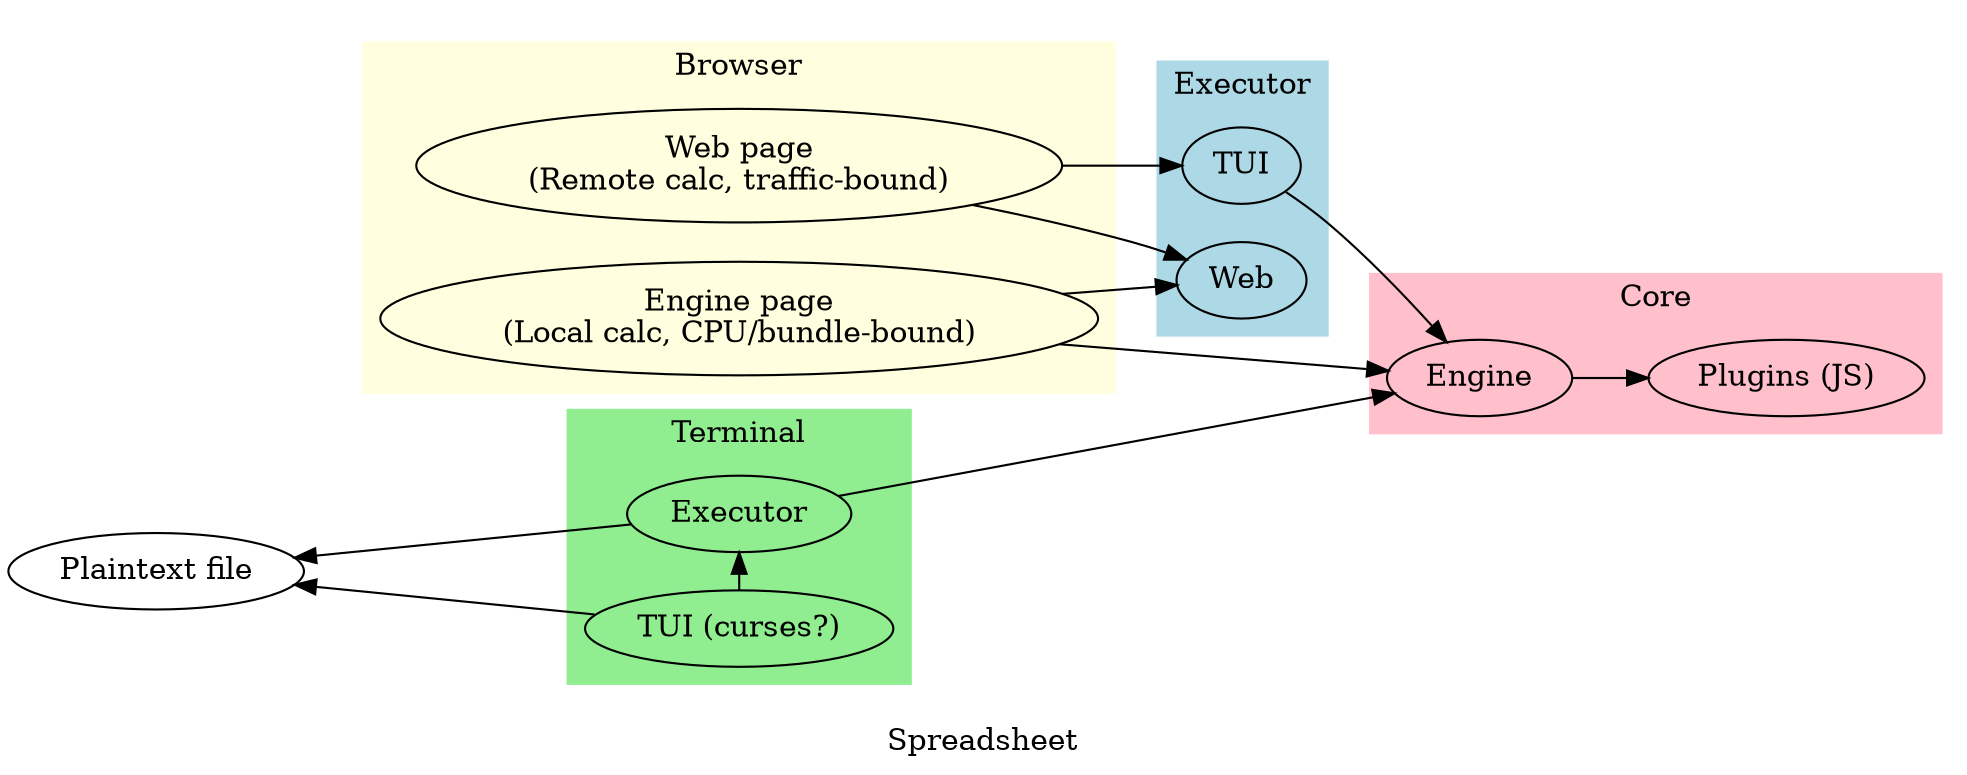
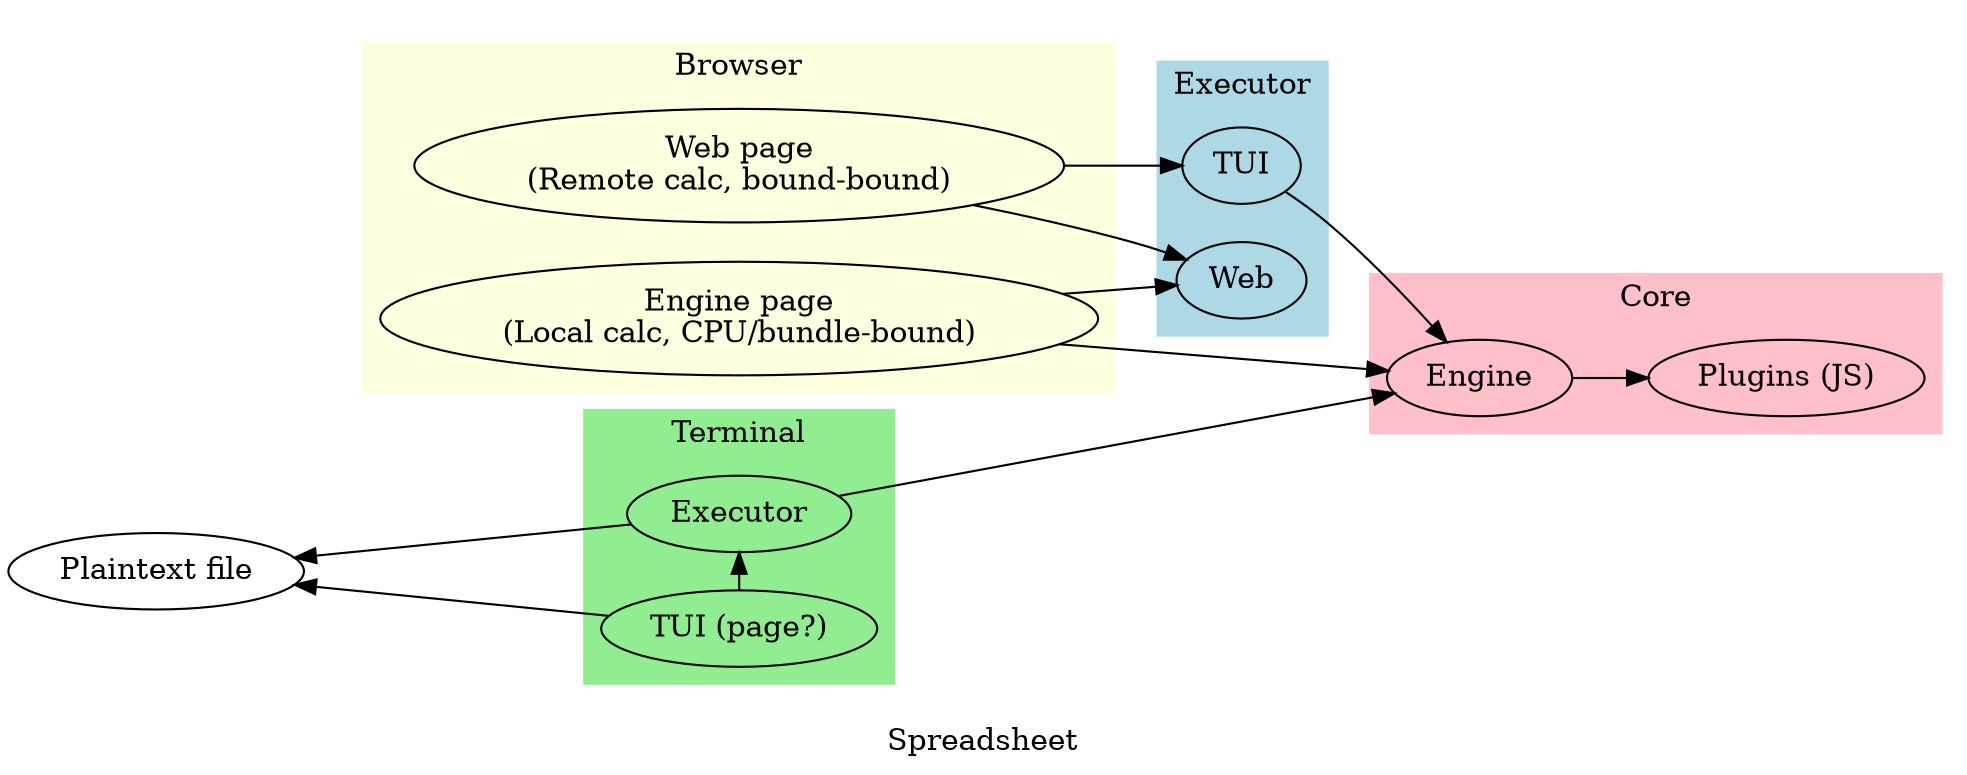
node "Web page (Remote calc, traffic-bound)": label "Web page (Remote calc, traffic-bound)" -> "Web page (Remote calc, bound-bound)"
node "TUI (curses?)": label "TUI (curses?)" -> "TUI (page?)"
